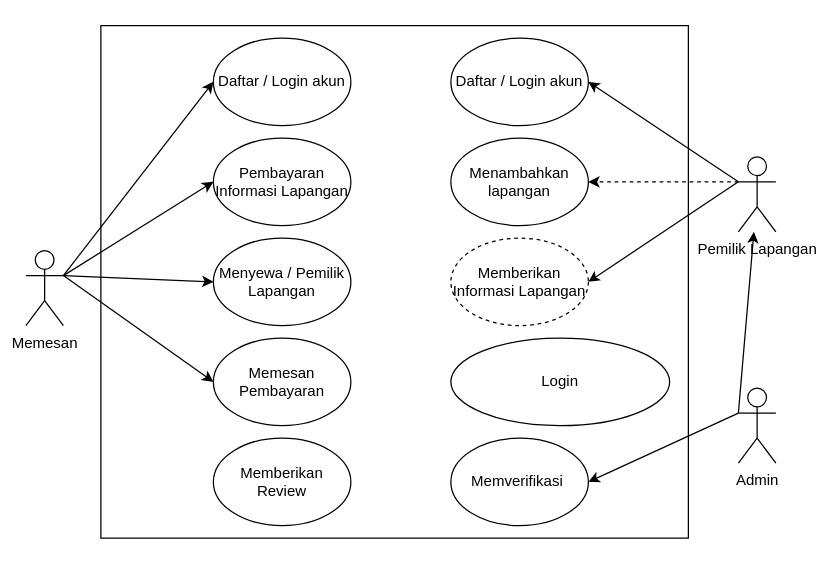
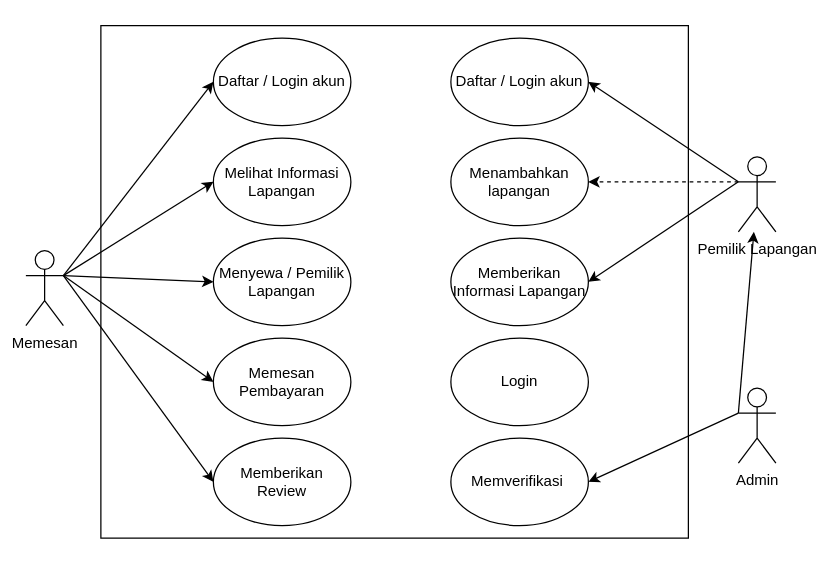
node "Pembayaran Informasi Lapangan": label "Pembayaran Informasi Lapangan" -> "Melihat Informasi Lapangan"
node "Memberikan Informasi Lapangan": style dashed -> solid
edge "Memesan" -> "Memberikan Review": added
node "Login": size 219x88 -> 138x88
